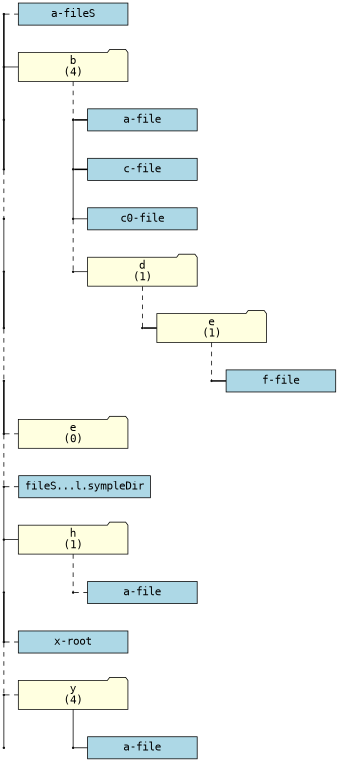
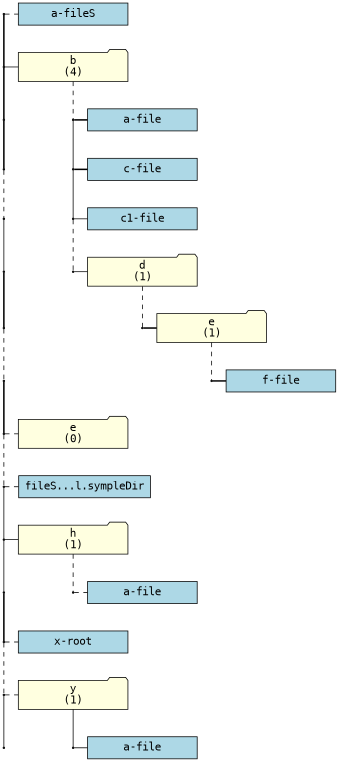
node "c0-file": label "c0-file" -> "c1-file"
node "y (4)": label "y (4)" -> "y (1)"
